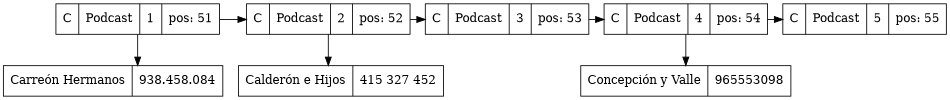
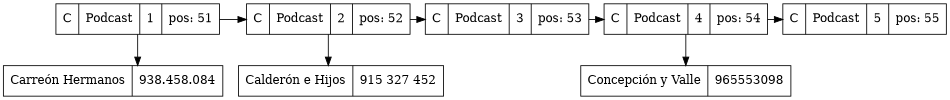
node "Calderón e Hijos": text "415 327 452" -> "915 327 452"
